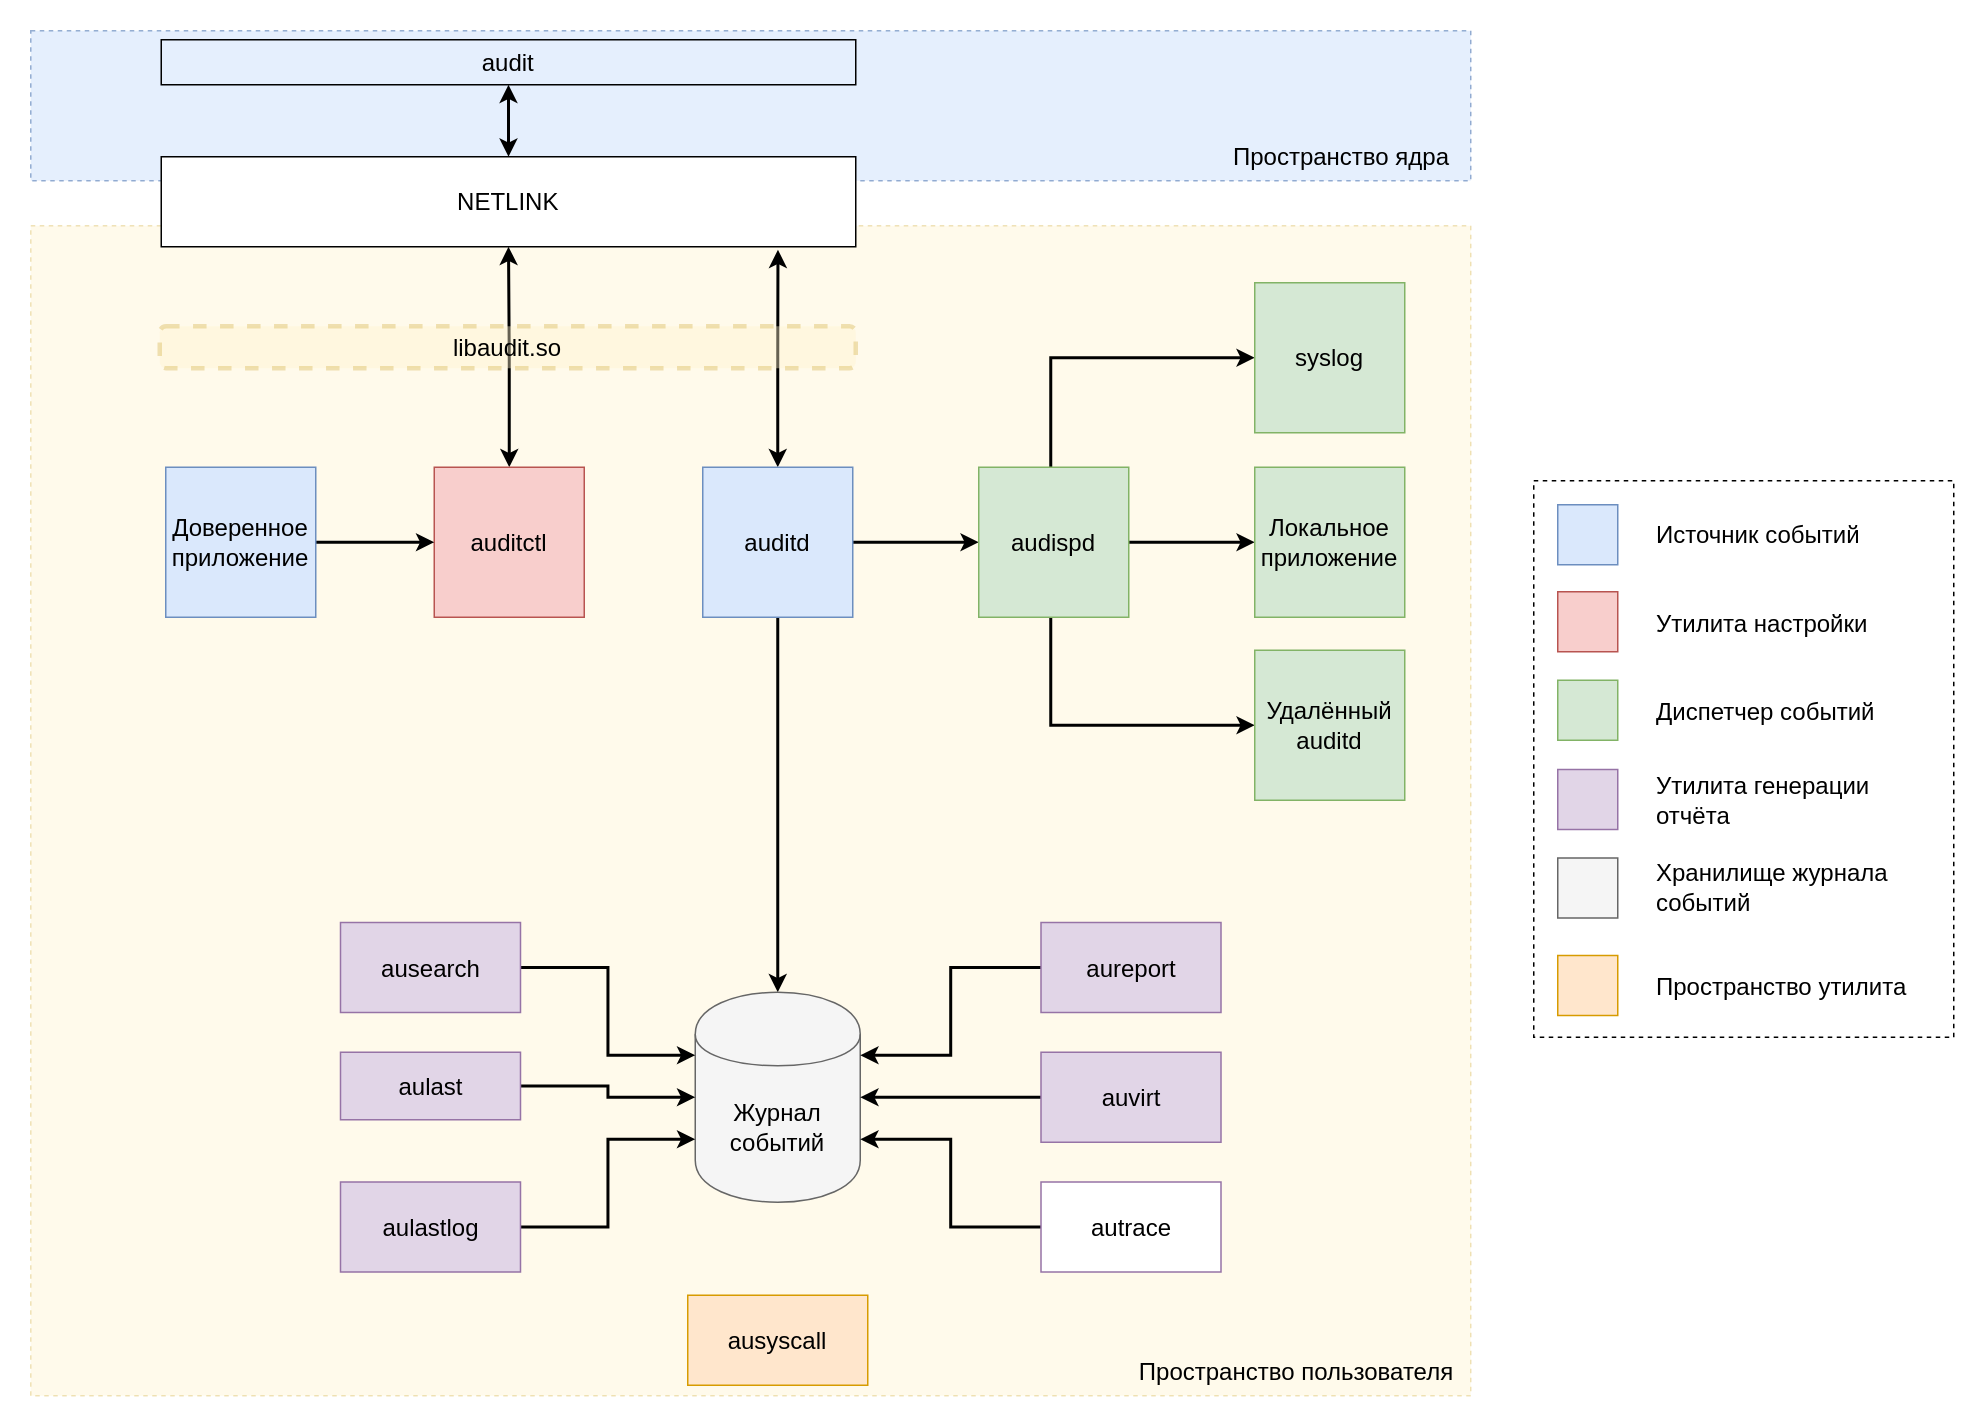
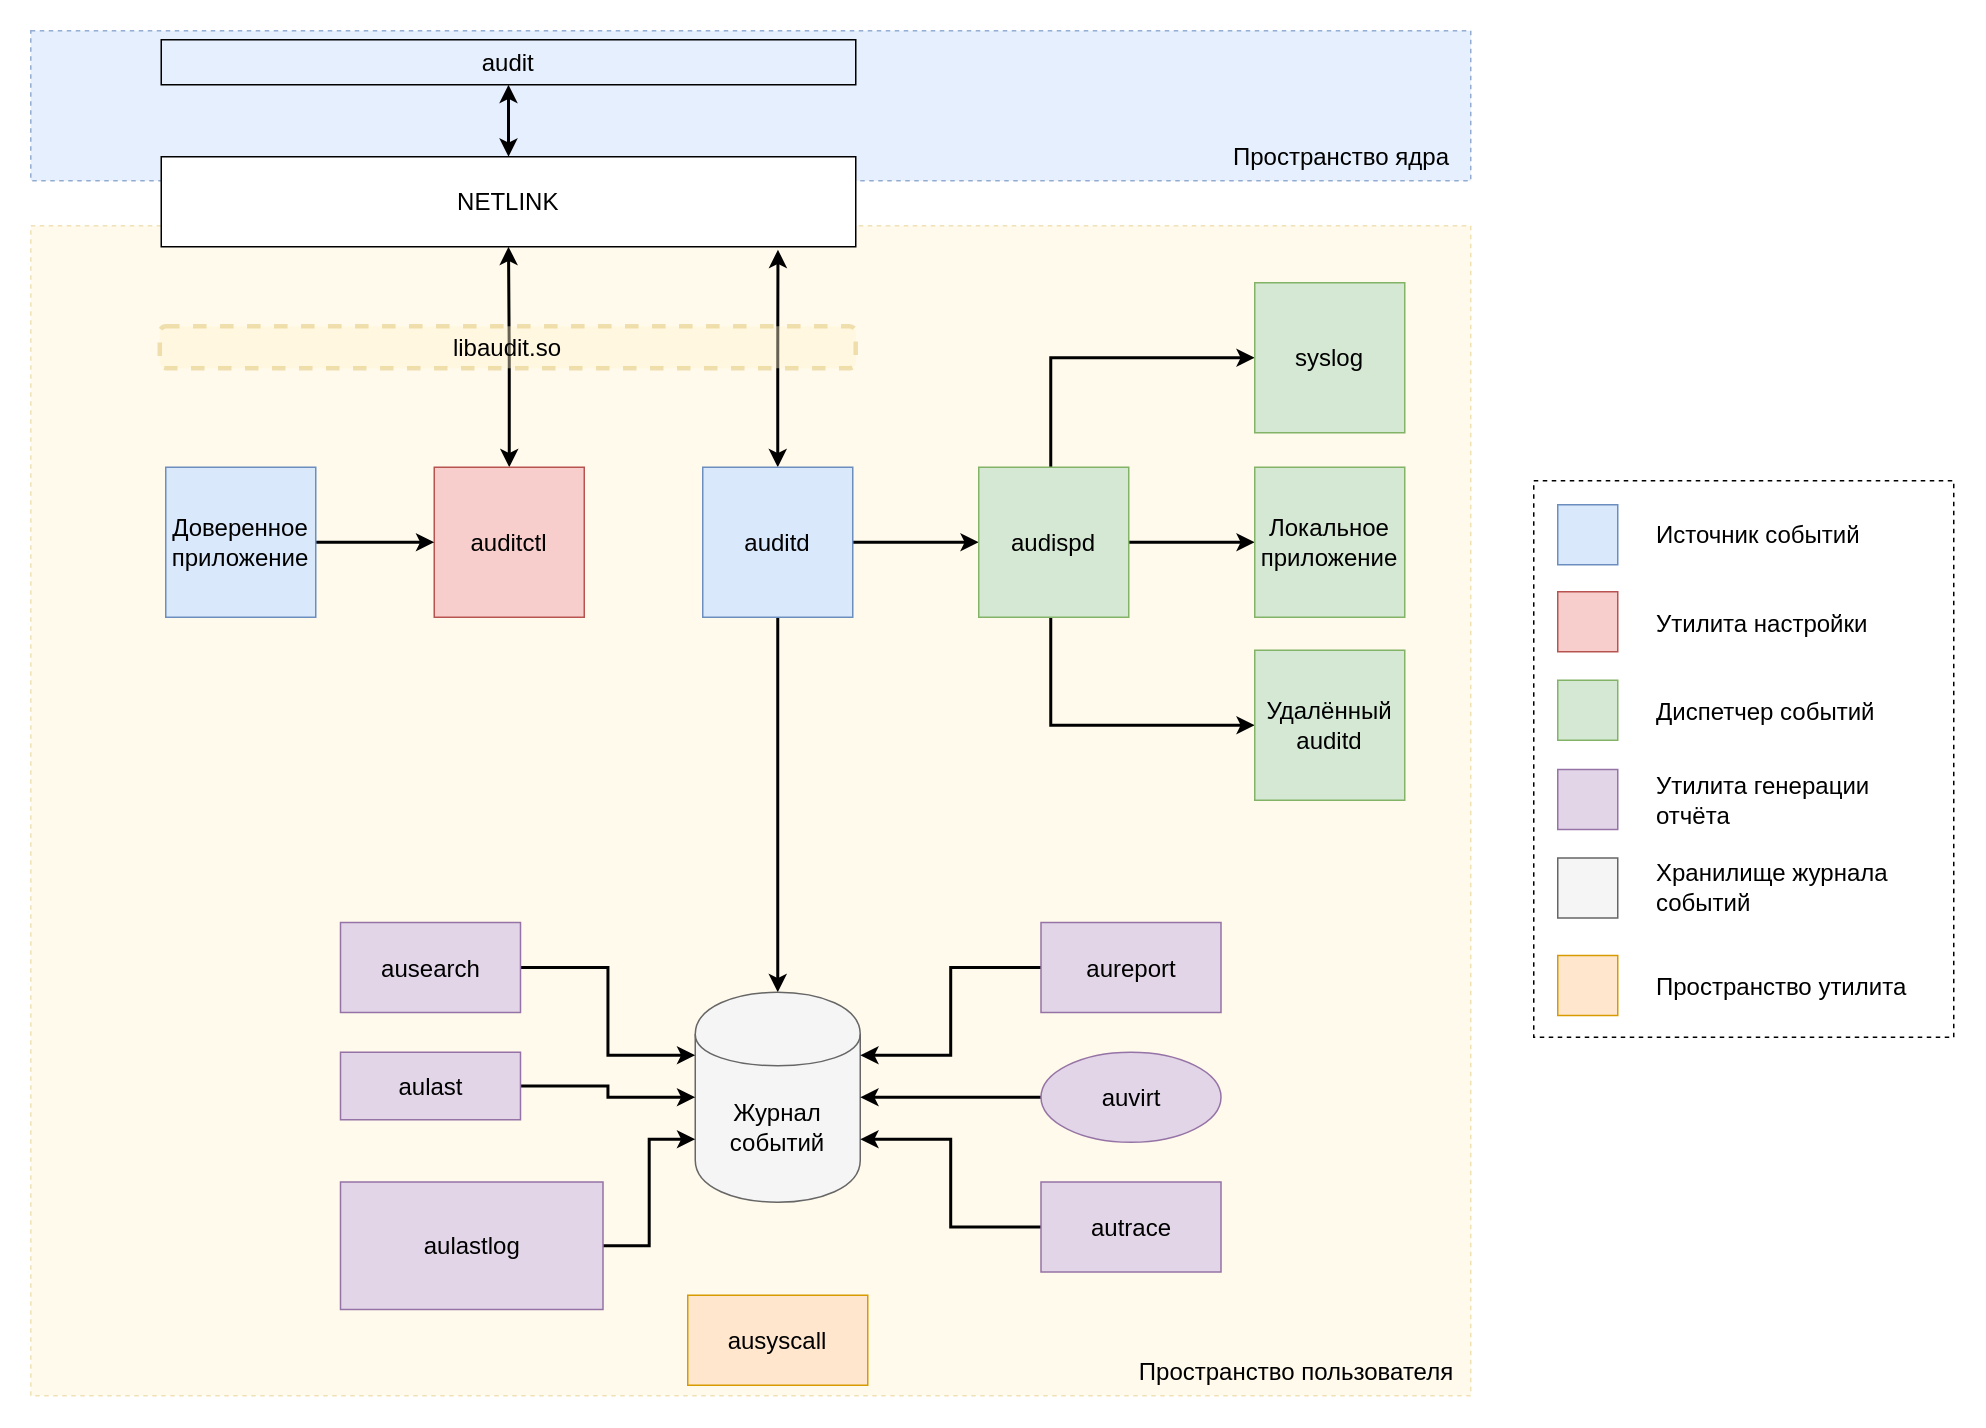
node "auvirt": shape rectangle -> ellipse
node "aulastlog": size 180x90 -> 263x128
node "autrace": fillcolor #ffffff -> #e1d5e7
